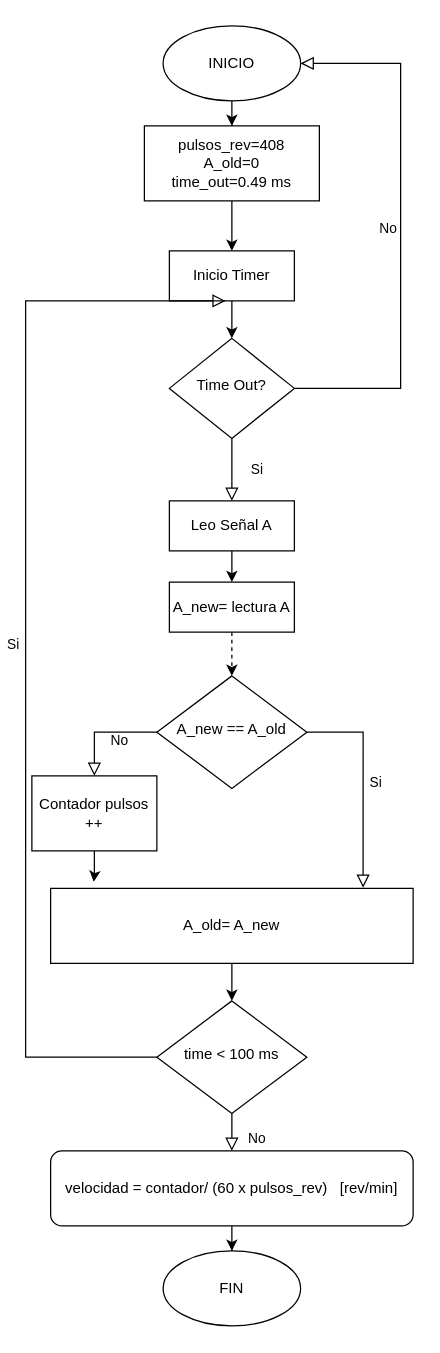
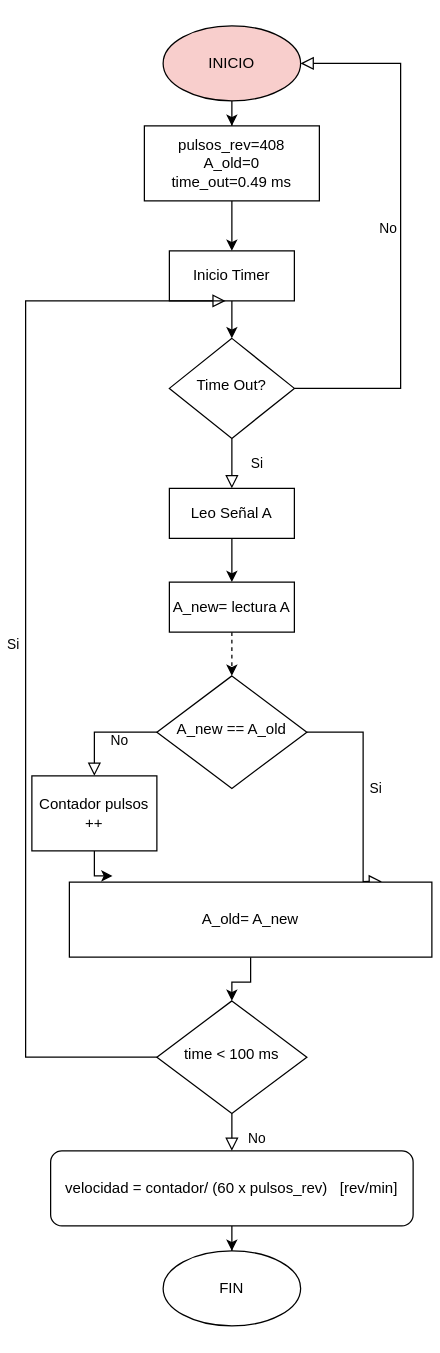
node "INICIO": fillcolor #ffffff -> #f8cecc
node "Leo Señal A": moved (232, 526) -> (232, 513)
node "A_old= A_new": moved (232, 926) -> (251, 919)
